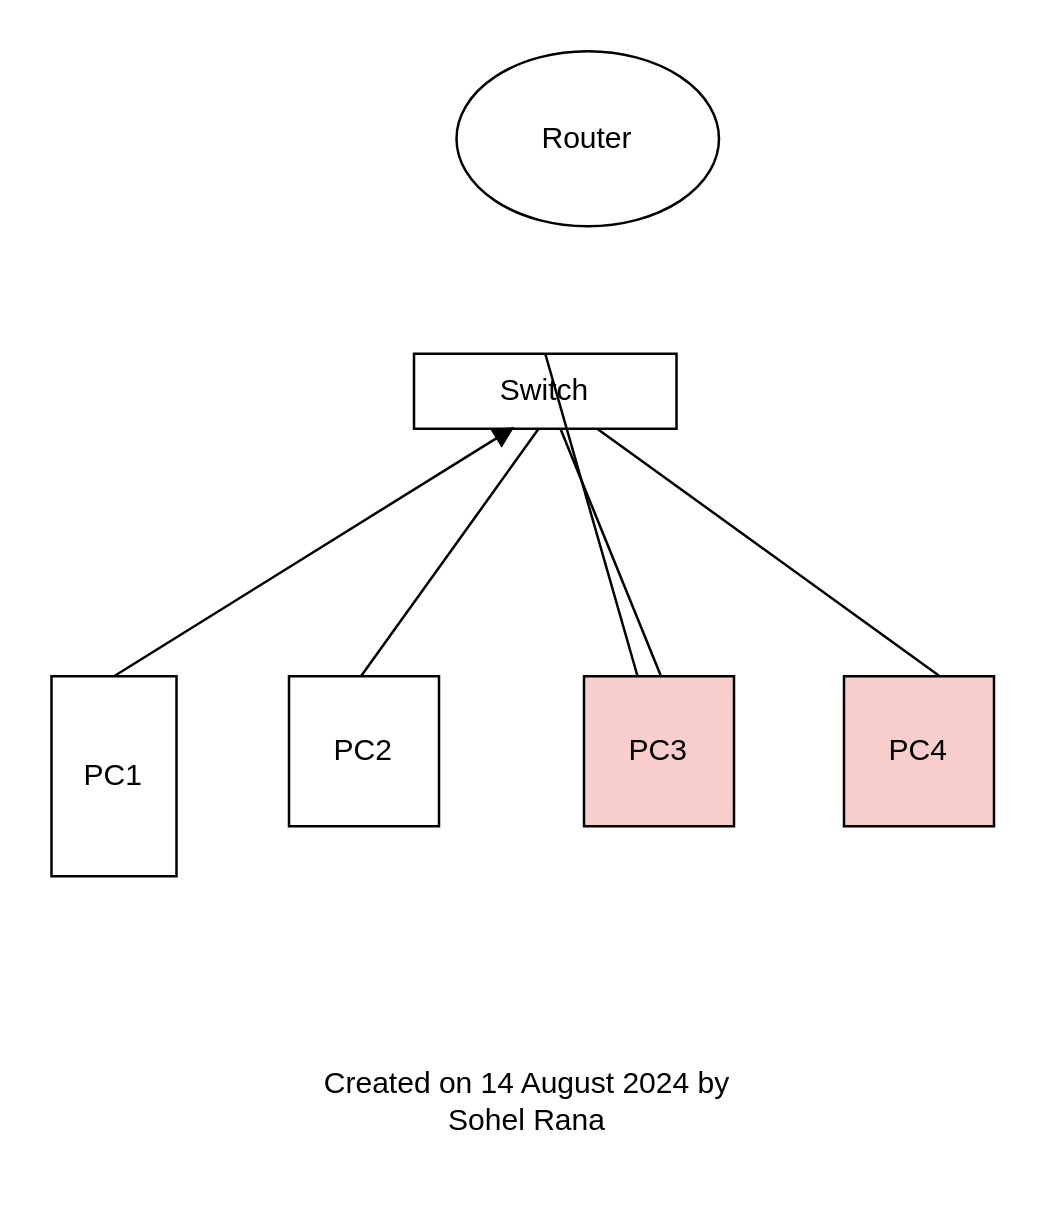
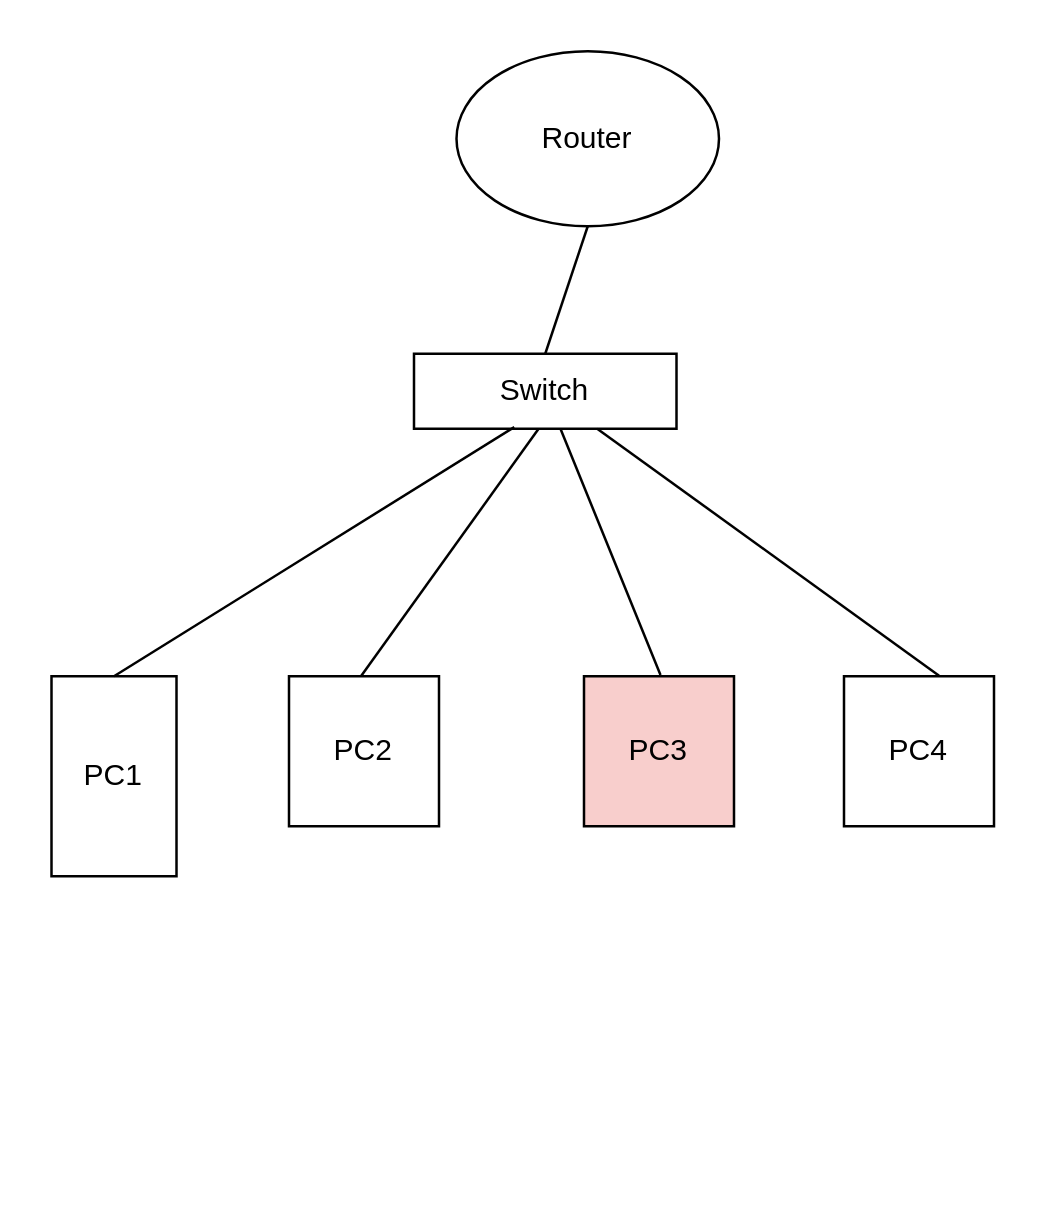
edge "PC1" -> "Switch": arrowhead block -> none
edge "Switch" -- "PC3": now "Switch" -- "Router"
node "PC4": fillcolor #f8cecc -> #ffffff
node "Created on 14 August 2024 by Sohel Rana": removed
